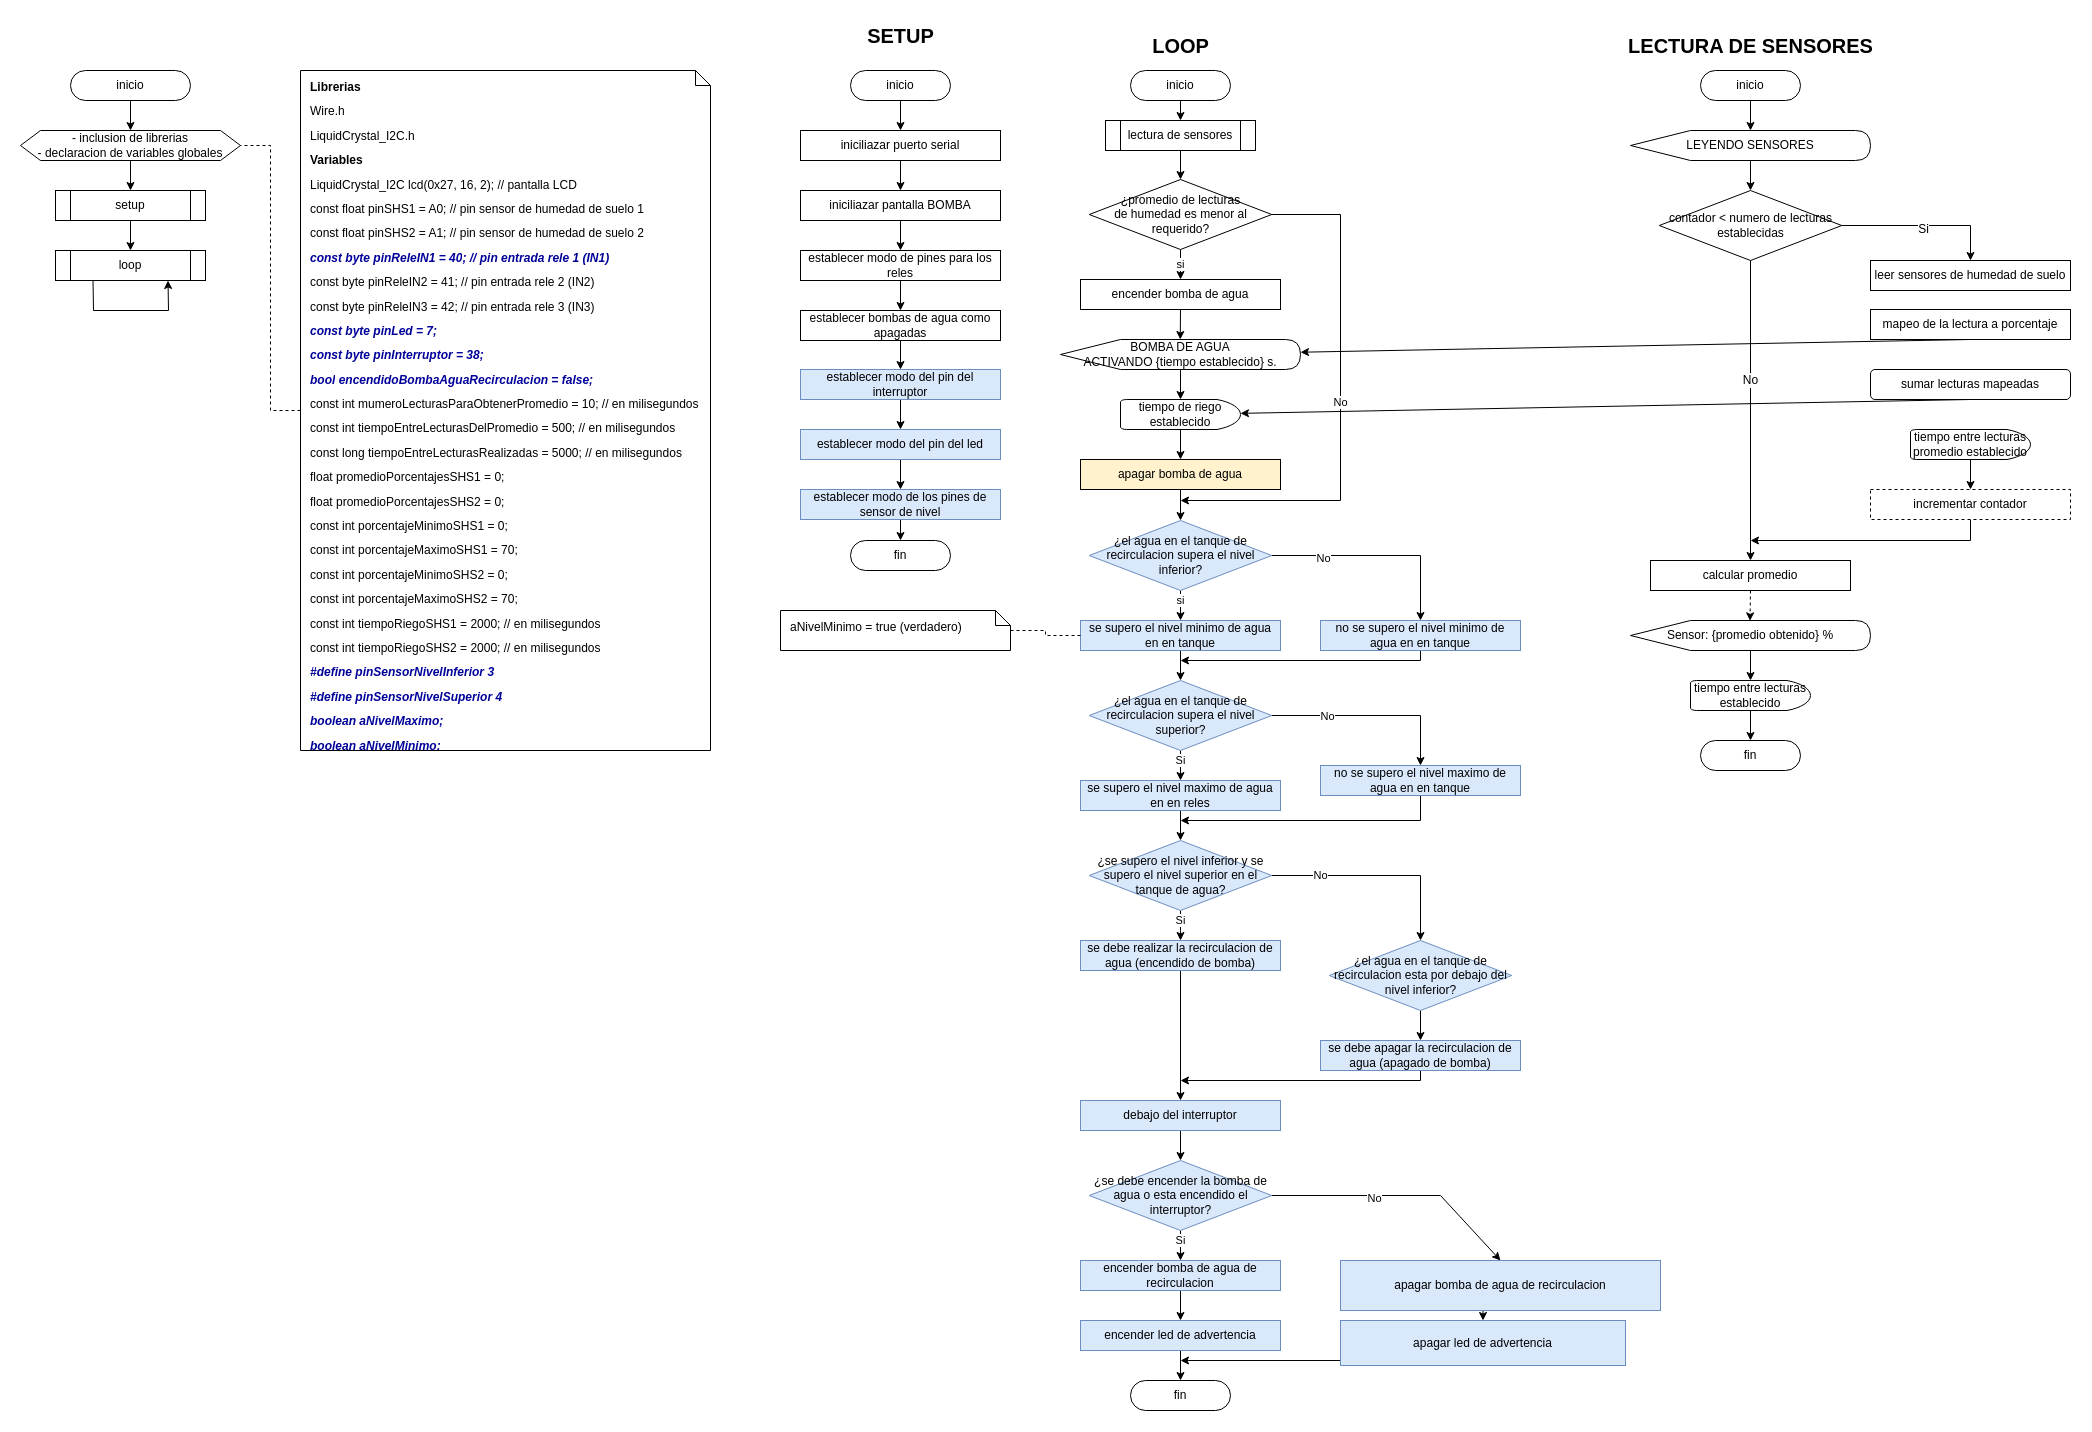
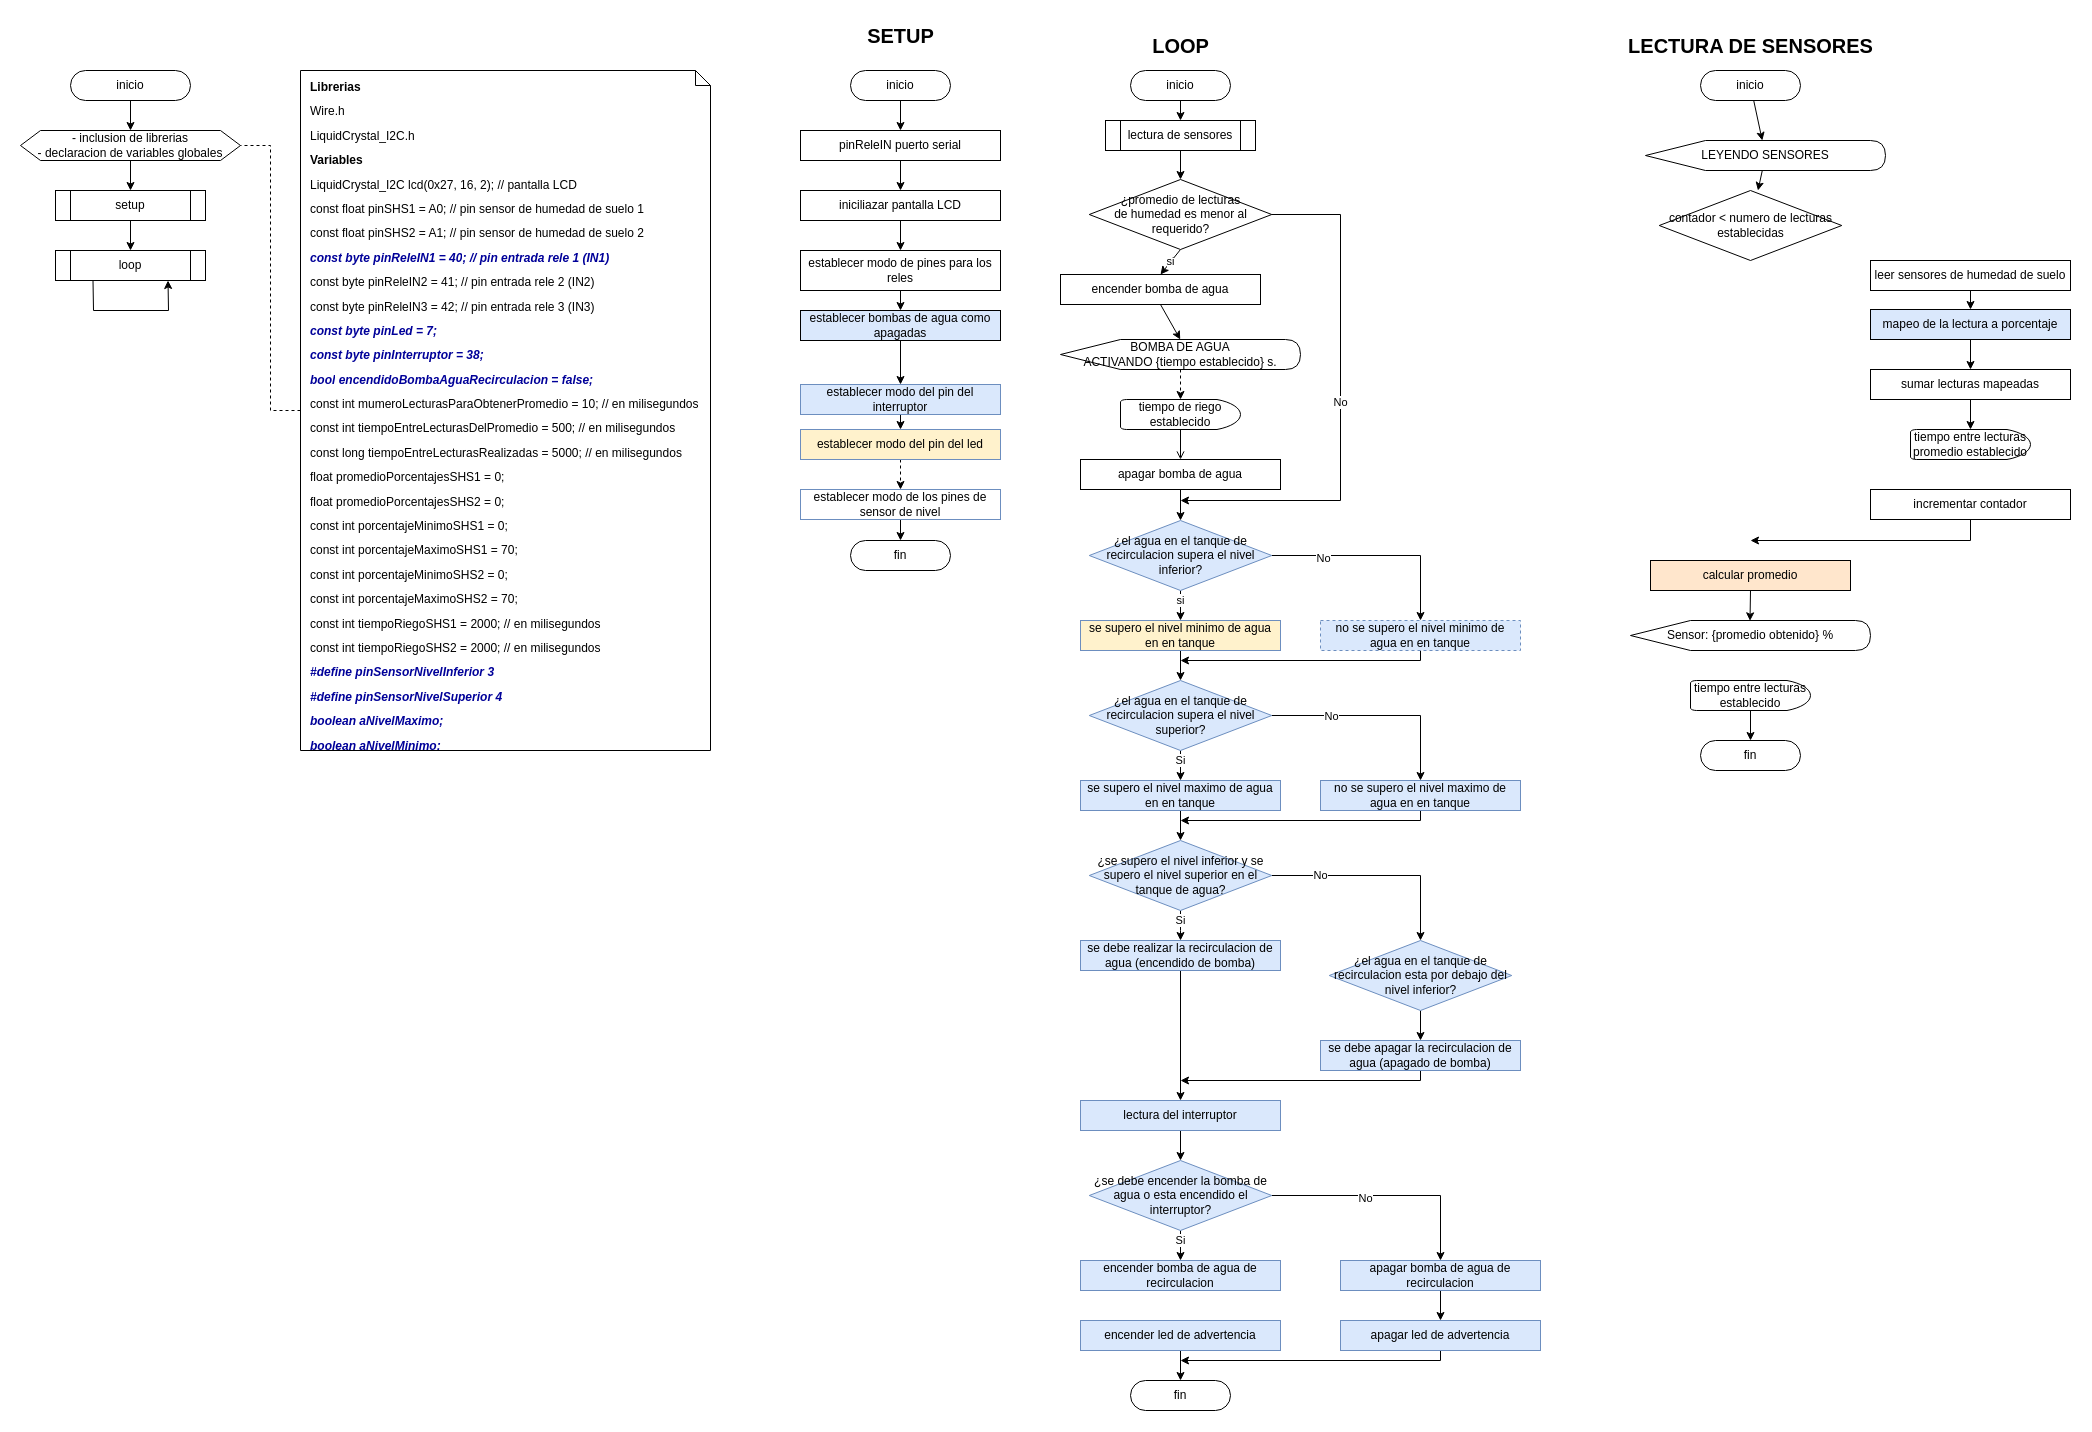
node "iniciliazar puerto serial": label "iniciliazar puerto serial" -> "pinReleIN puerto serial"
node "LEYENDO SENSORES": moved (1751, 146) -> (1766, 156)
node "iniciliazar pantalla BOMBA": label "iniciliazar pantalla BOMBA" -> "iniciliazar pantalla LCD"
edge "contador < numero de lecturas establecidas" -> "leer sensores de humedad de suelo": removed, label "Si"
node "establecer modo de pines para los reles": size 200x30 -> 200x40
node "encender bomba de agua": moved (1181, 295) -> (1161, 290)
edge "leer sensores de humedad de suelo" -> "mapeo de la lectura a porcentaje": added
node "mapeo de la lectura a porcentaje": fillcolor #ffffff -> #dae8fc
node "establecer bombas de agua como apagadas": fillcolor #ffffff -> #dae8fc
edge "mapeo de la lectura a porcentaje" -> "BOMBA DE AGUA ACTIVANDO {tiempo establecido} s.": now "mapeo de la lectura a porcentaje" -> "sumar lecturas mapeadas"
edge "BOMBA DE AGUA ACTIVANDO {tiempo establecido} s." -> "tiempo de riego establecido": style solid -> dashed
node "establecer modo del pin del interruptor": moved (901, 385) -> (901, 400)
node "sumar lecturas mapeadas": shape rounded rectangle -> rectangle
edge "sumar lecturas mapeadas" -> "tiempo de riego establecido": now "sumar lecturas mapeadas" -> "tiempo entre lecturas promedio establecido"
edge "contador < numero de lecturas establecidas" -> "calcular promedio": removed, label "No"
node "establecer modo del pin del led": fillcolor #dae8fc -> #fff2cc
edge "tiempo de riego establecido" -> "apagar bomba de agua": arrowhead classic -> open
edge "establecer modo del pin del led" -> "establecer modo de los pines de sensor de nivel": style solid -> dashed
edge "tiempo entre lecturas promedio establecido" -> "incrementar contador": removed
node "apagar bomba de agua": fillcolor #fff2cc -> #ffffff
node "establecer modo de los pines de sensor de nivel": fillcolor #dae8fc -> #ffffff
node "incrementar contador": style dashed -> solid
node "calcular promedio": fillcolor #ffffff -> #ffe6cc
edge "calcular promedio" -> "Sensor: {promedio obtenido} %": style dashed -> solid
node "aNivelMinimo = true (verdadero)": removed
edge "aNivelMinimo = true (verdadero)" -- "se supero el nivel minimo de agua en en tanque": removed
node "se supero el nivel minimo de agua en en tanque": fillcolor #dae8fc -> #fff2cc
node "no se supero el nivel minimo de agua en en tanque": style solid -> dashed
edge "Sensor: {promedio obtenido} %" -> "tiempo entre lecturas establecido": removed
node "no se supero el nivel maximo de agua en en tanque": moved (1421, 781) -> (1421, 796)
node "se supero el nivel maximo de agua en en reles": label "se supero el nivel maximo de agua en en reles" -> "se supero el nivel maximo de agua en en tanque"
node "debajo del interruptor": label "debajo del interruptor" -> "lectura del interruptor"
node "apagar bomba de agua de recirculacion": size 320x50 -> 200x30
edge "encender bomba de agua de recirculacion" -> "encender led de advertencia": removed
node "apagar led de advertencia": size 285x45 -> 200x30
